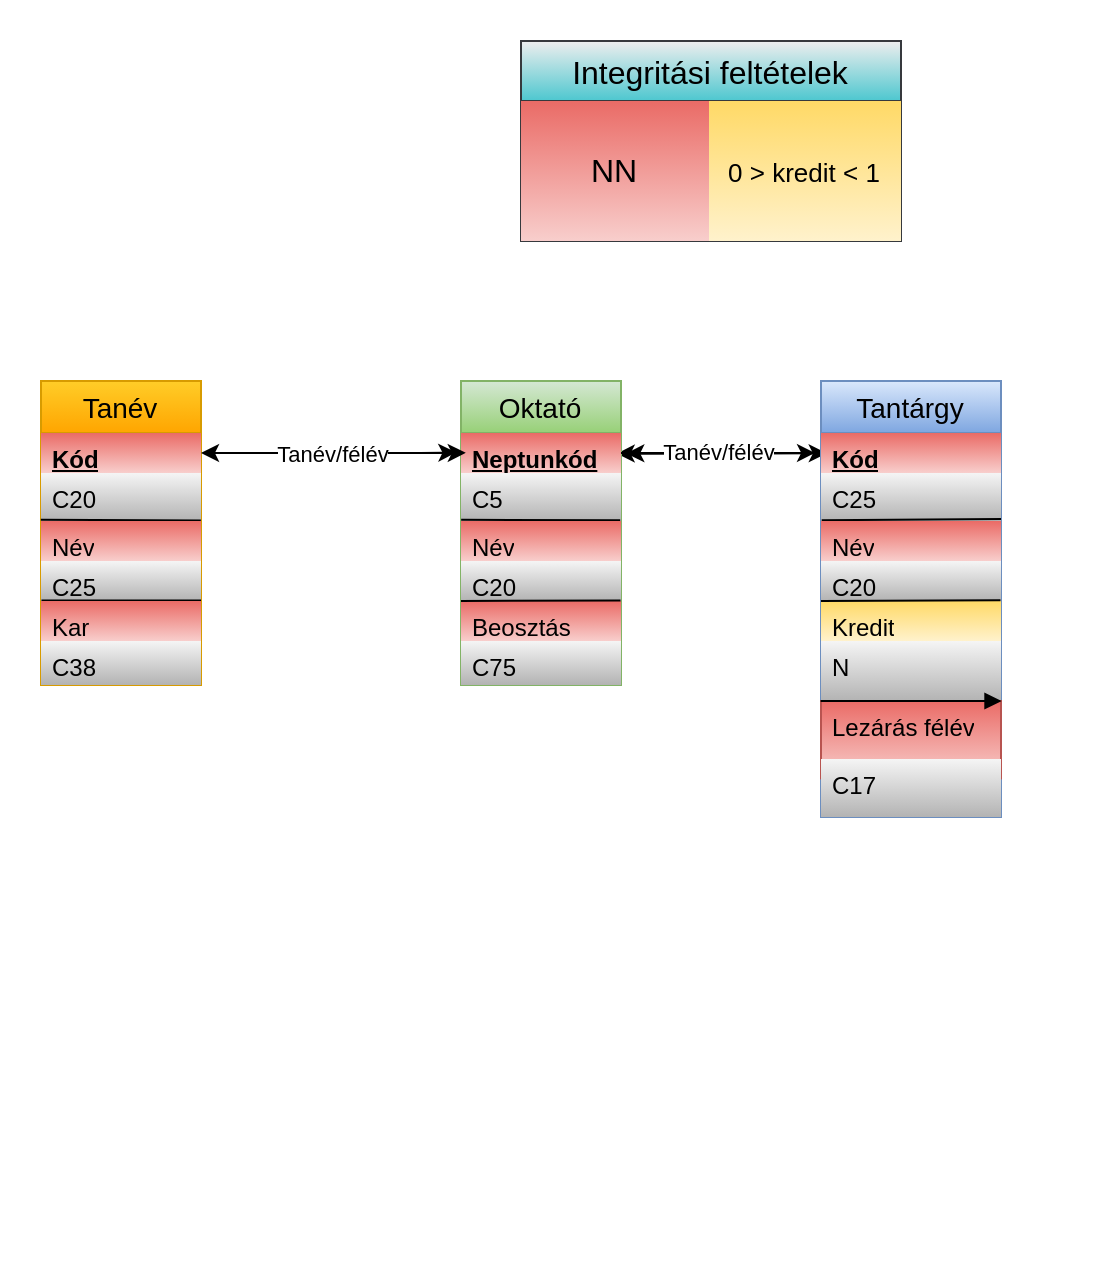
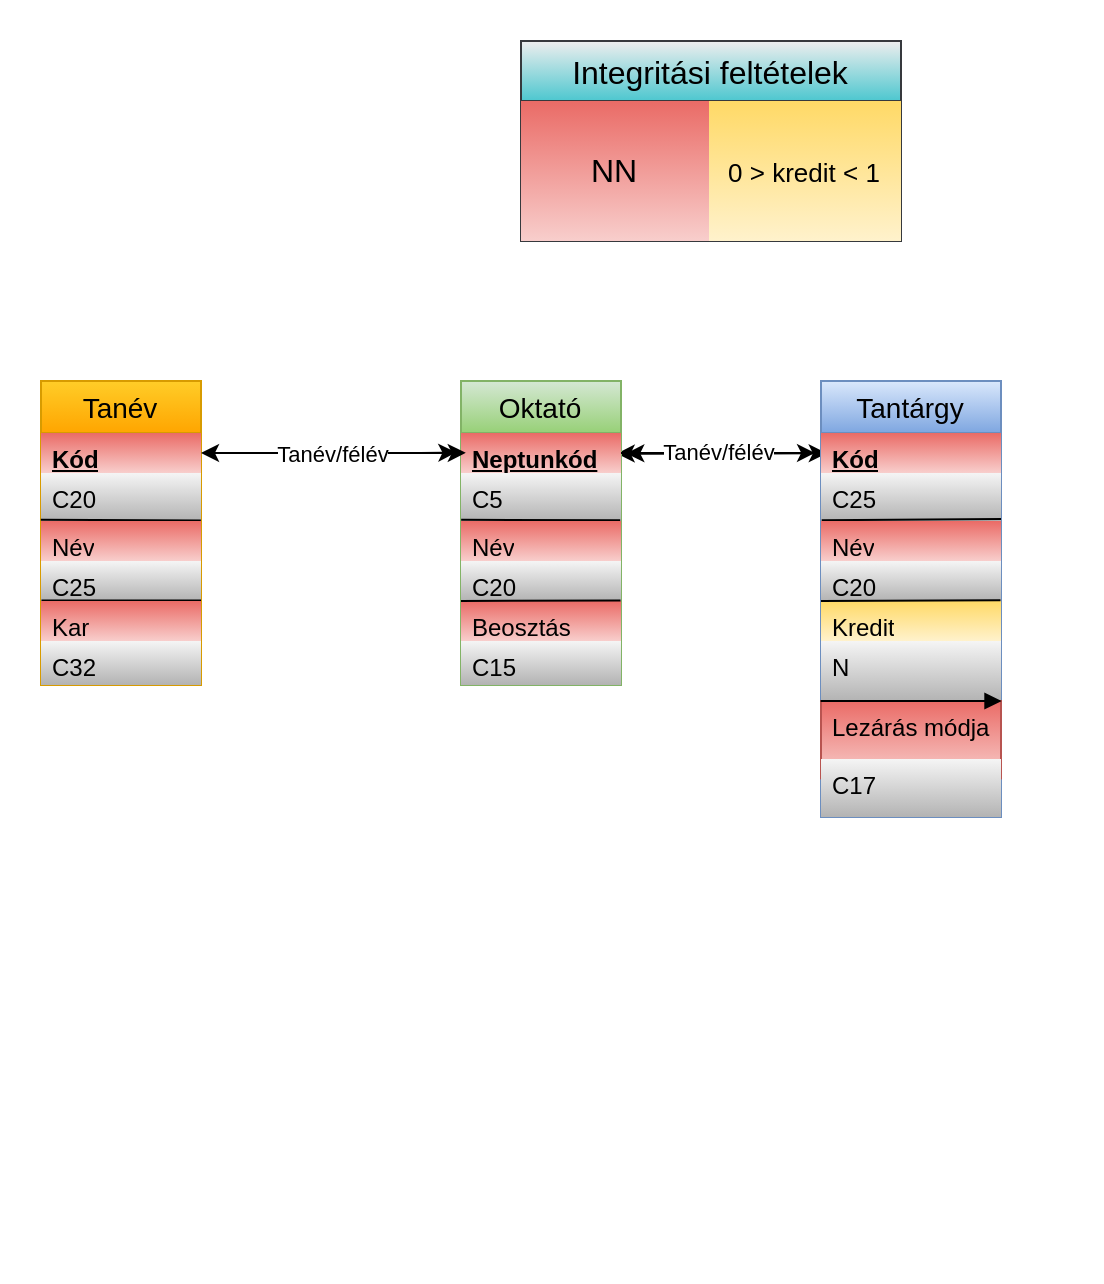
node "C38": label "C38" -> "C32"
node "C75": label "C75" -> "C15"
node "Lezárás félév": label "Lezárás félév" -> "Lezárás módja"
